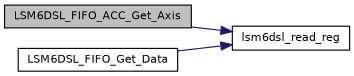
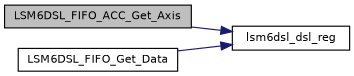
node "lsm6dsl_read_reg": label "lsm6dsl_read_reg" -> "lsm6dsl_dsl_reg"
